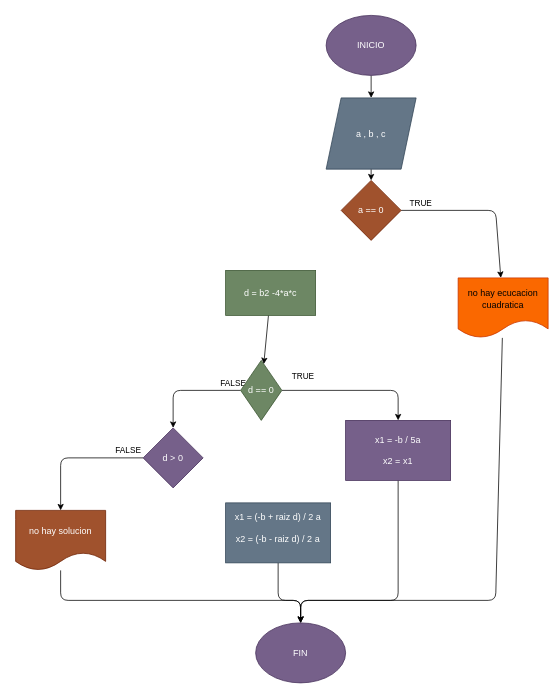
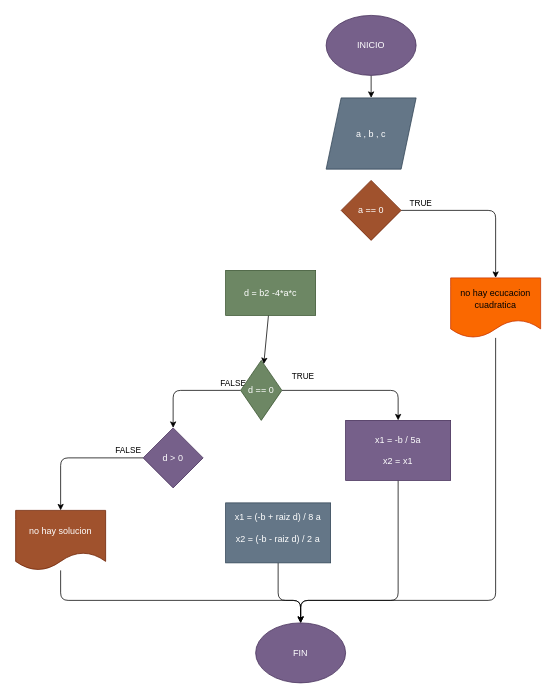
edge "a , b , c" -> "a == 0": removed
node "no hay ecucacion cuadratica": moved (503, 308) -> (495, 308)
node "x1 = (-b + raiz d) / 2 a x2 = (-b - raiz d) / 2 a": label "x1 = (-b + raiz d) / 2 a x2 = (-b - raiz d) / 2 a" -> "x1 = (-b + raiz d) / 8 a x2 = (-b - raiz d) / 2 a"
